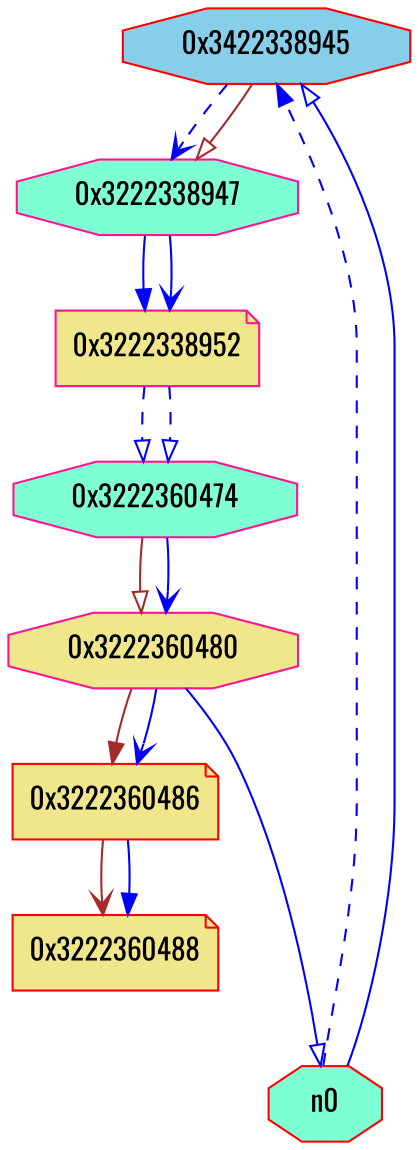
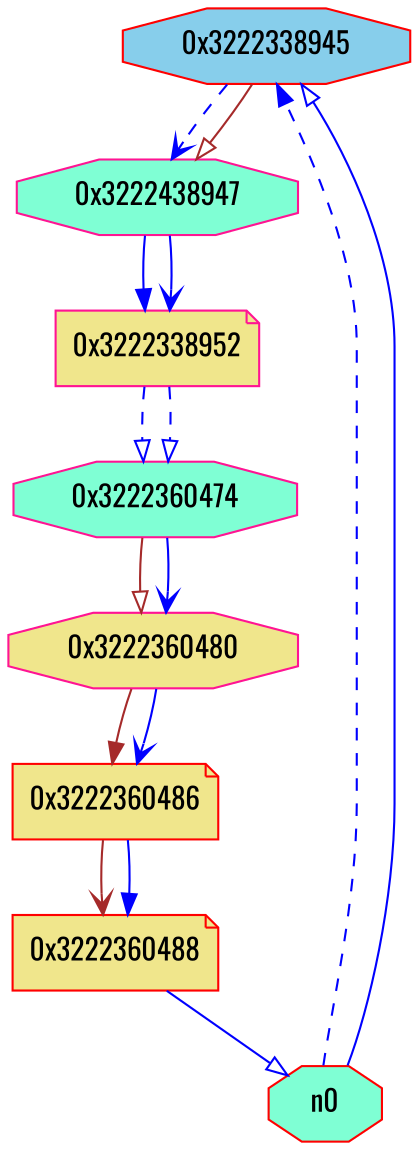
node "0x3422338945": label "0x3422338945" -> "0x3222338945"
node "0x3222338947": label "0x3222338947" -> "0x3222438947"
edge "0x3222360480" -> "n0": now "0x3222360488" -> "n0"
